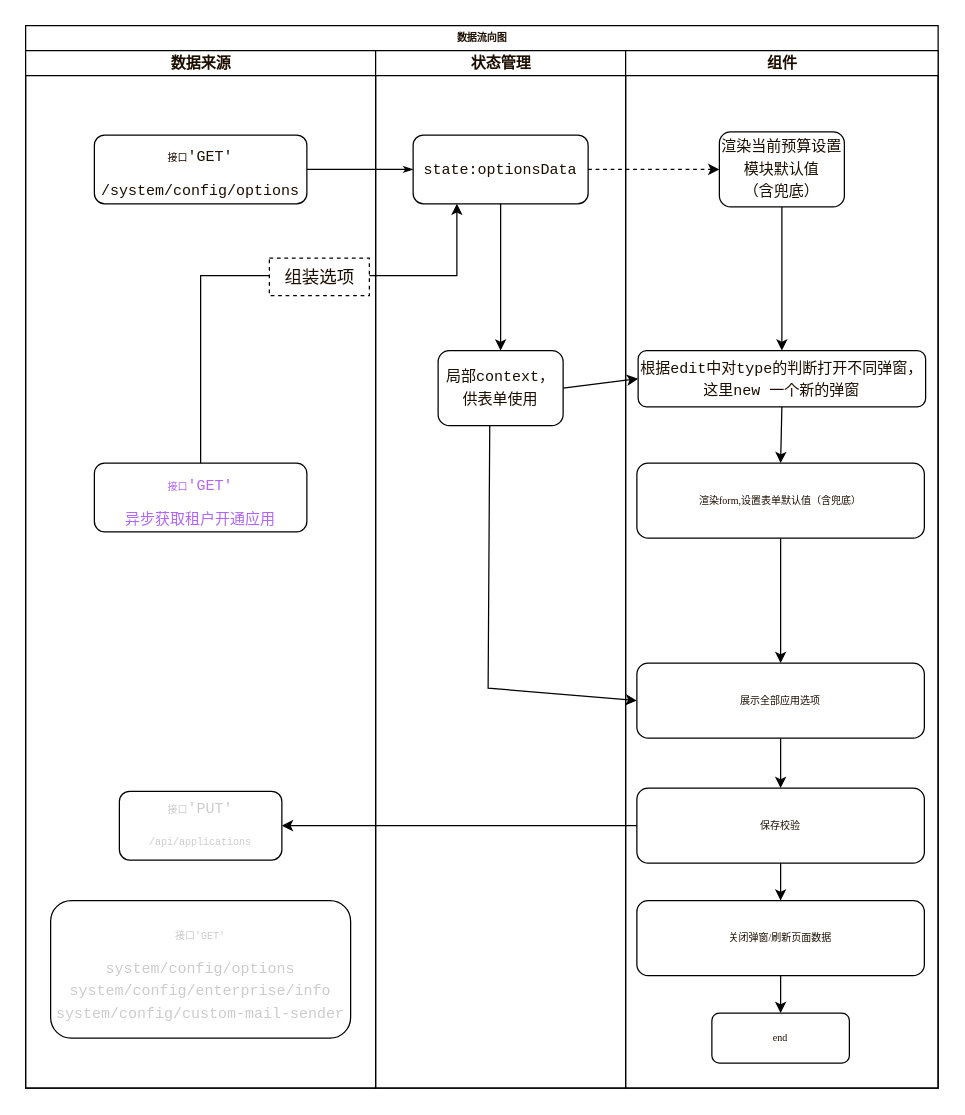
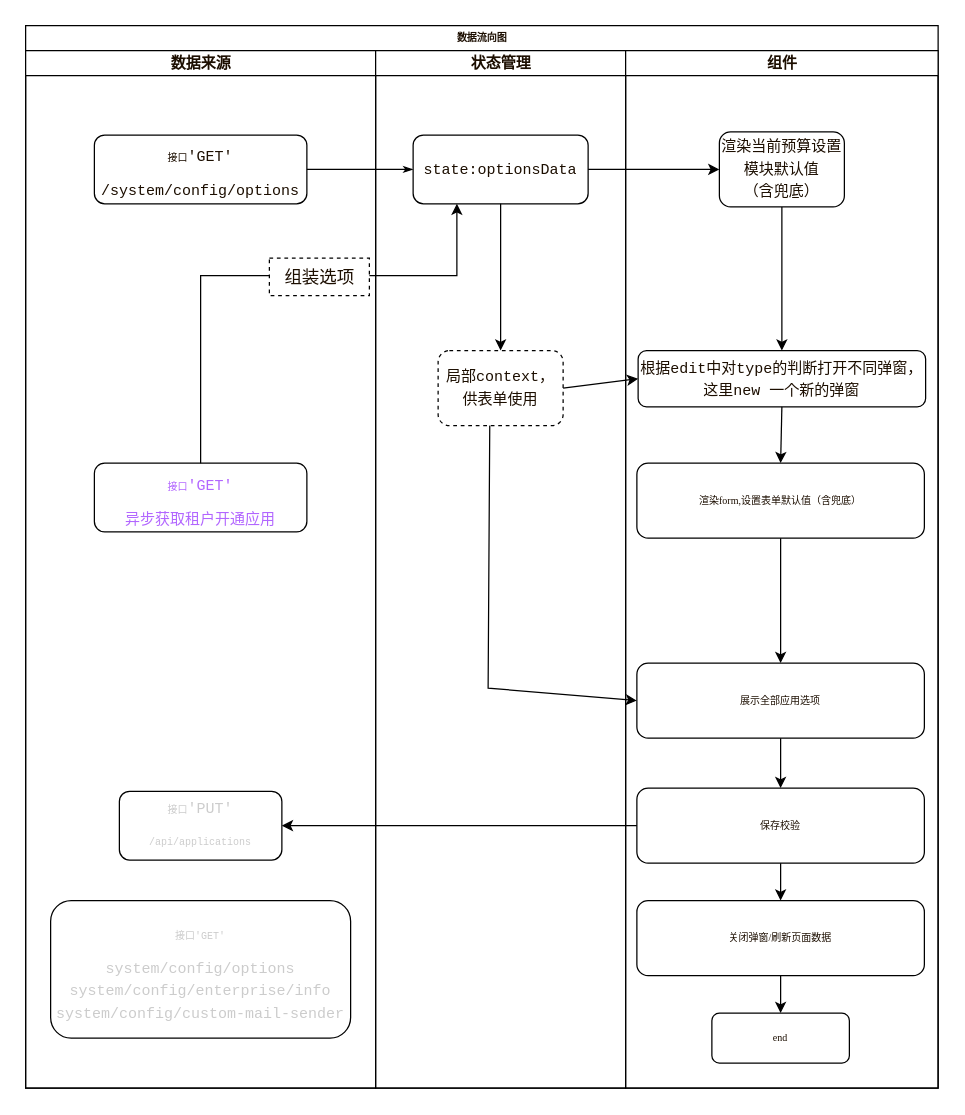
edge "state:optionsData" -> "渲染当前预算设置模块默认值 （含兜底）": style dashed -> solid
node "局部context，供表单使用": style solid -> dashed
